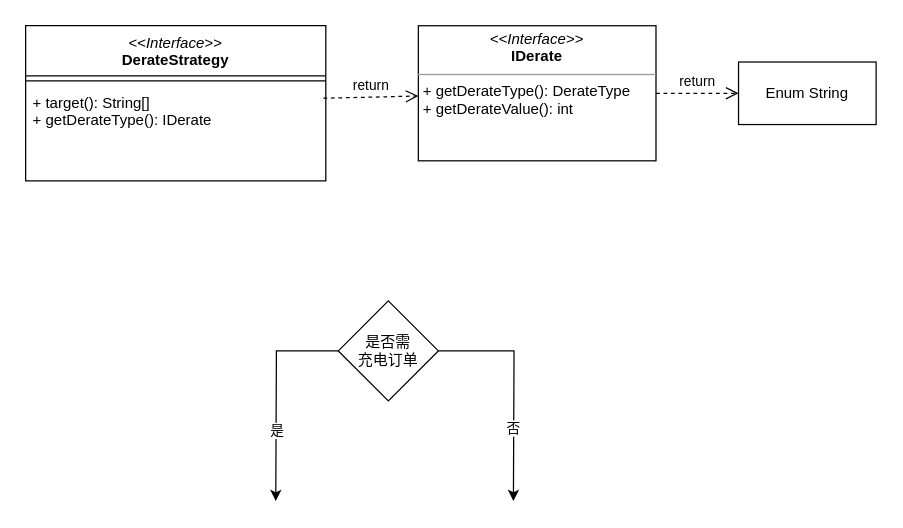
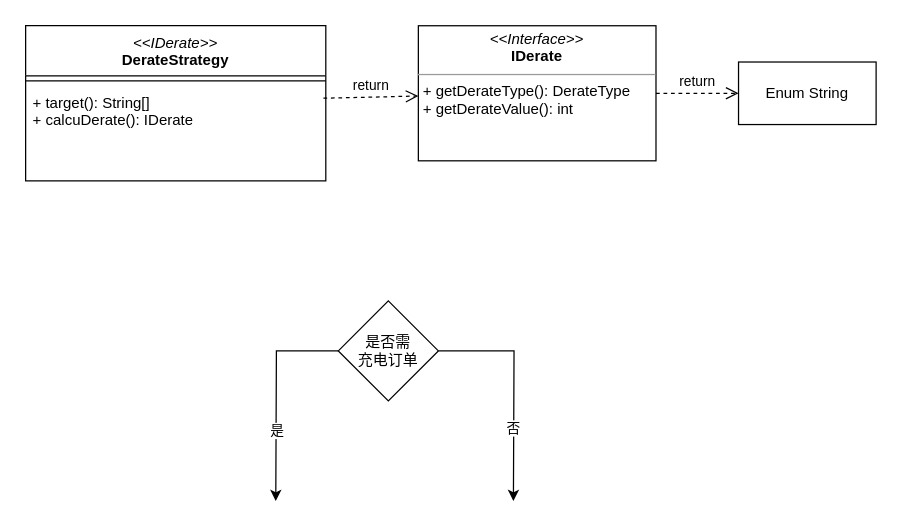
node "<<Interface>>DerateStrategy": label "<<Interface>>DerateStrategy" -> "<<IDerate>>DerateStrategy"
node "+ target(): String[] + getDerateType(): IDerate": label "+ target(): String[] + getDerateType(): IDerate" -> "+ target(): String[] + calcuDerate(): IDerate"
